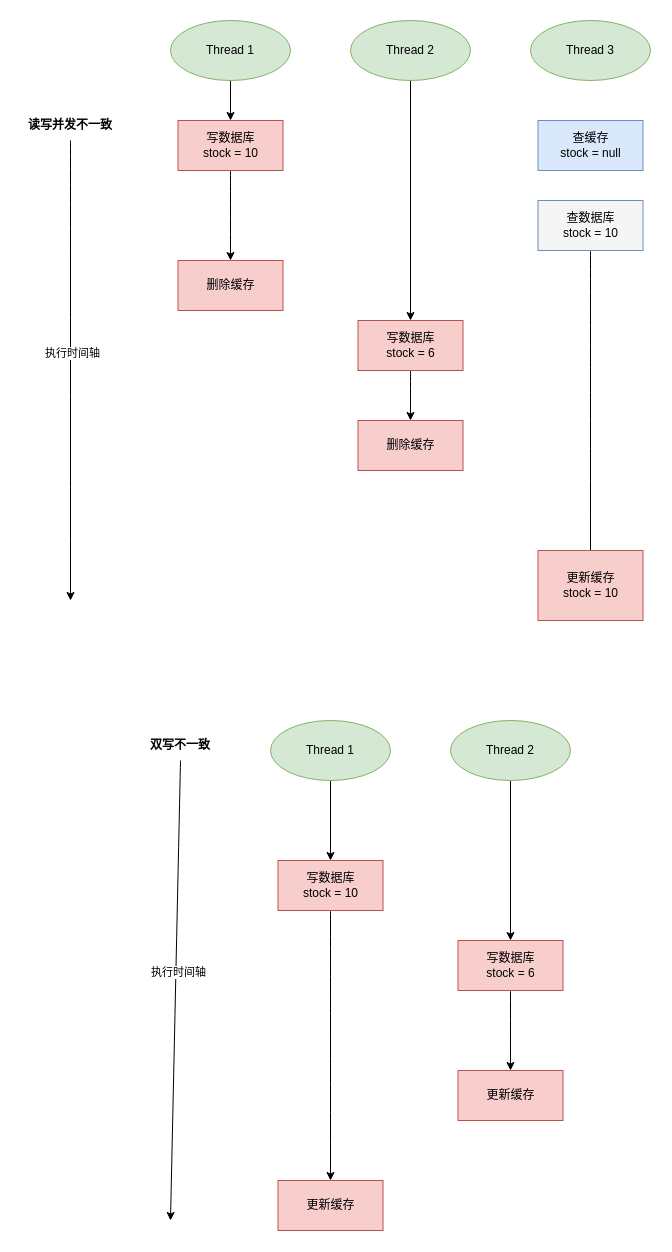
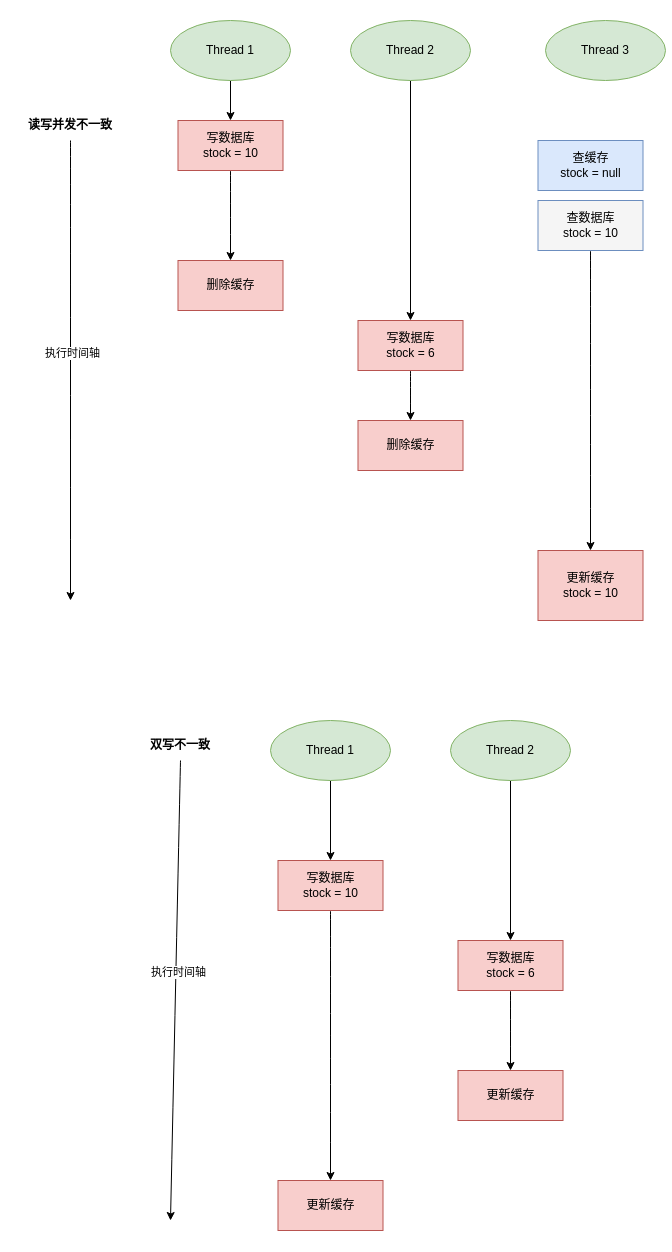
node "Thread 3": moved (591, 51) -> (606, 51)
node "查缓存 stock = null": moved (591, 146) -> (591, 166)
edge "查数据库 stock = 10" -- "更新缓存 stock = 10": arrowhead none -> classic
